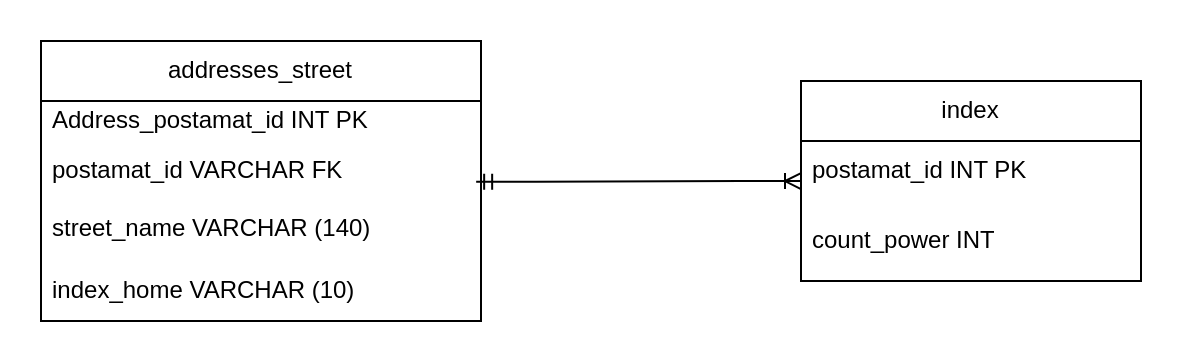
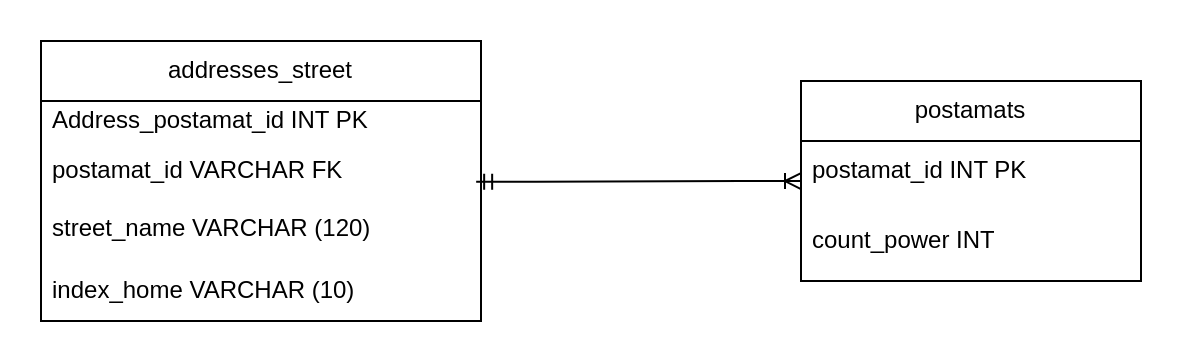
node "index": label "index" -> "postamats"
node "street_name VARCHAR (140)": label "street_name VARCHAR (140)" -> "street_name VARCHAR (120)"
